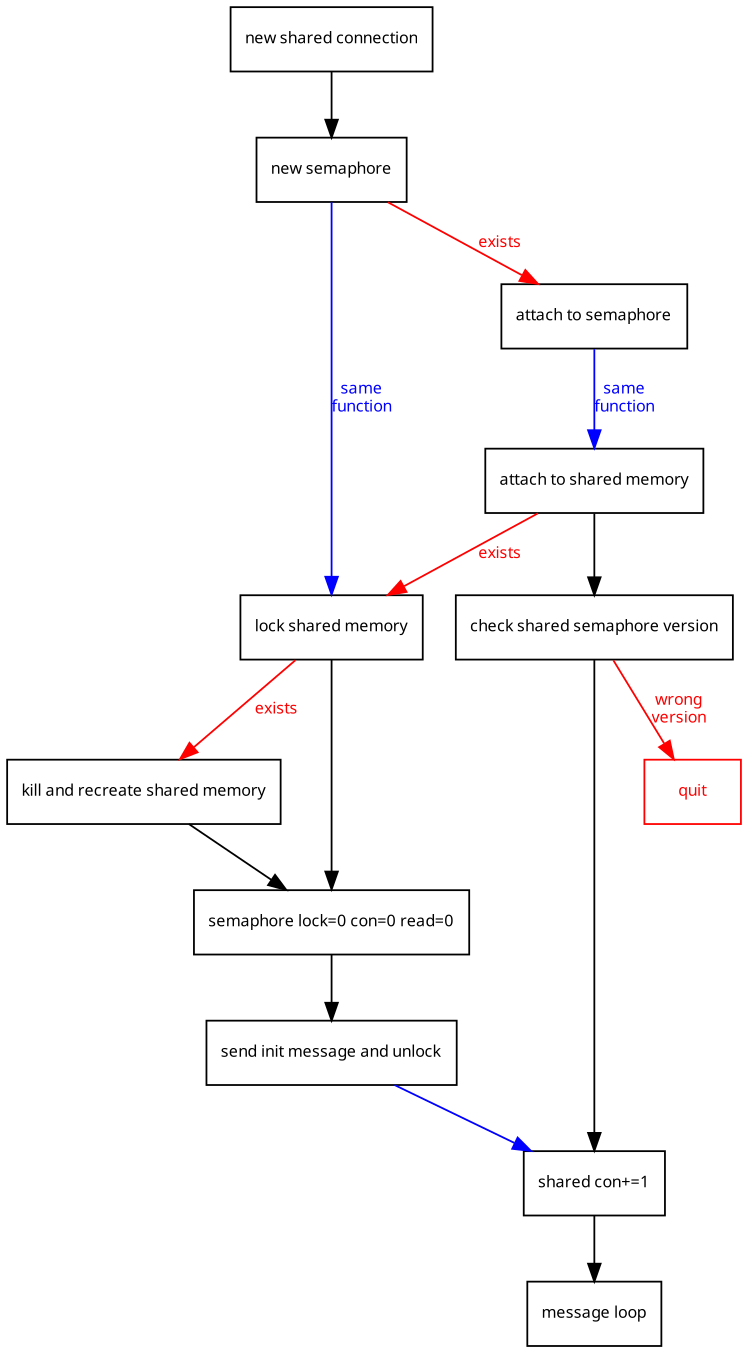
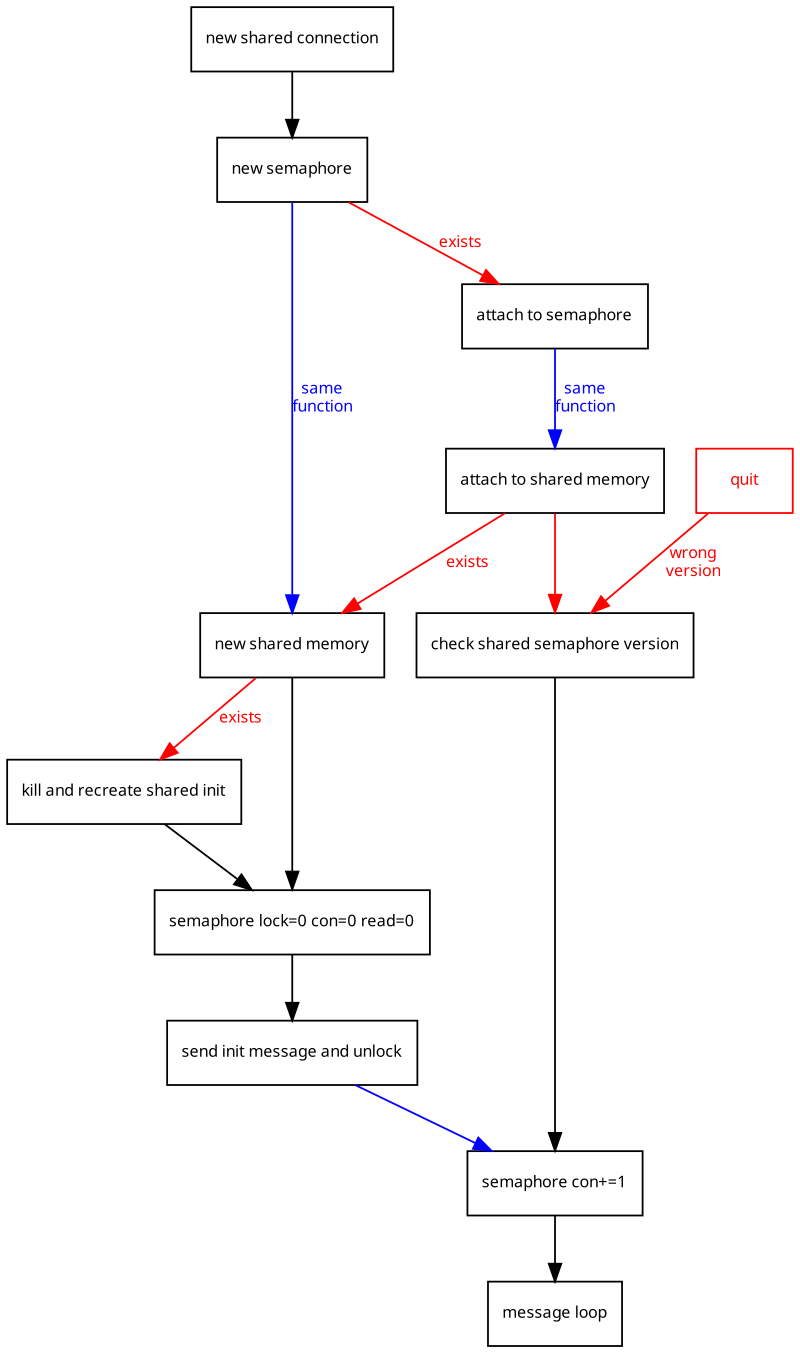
edge "attach to shared memory" -> "check shared semaphore version": color black -> red
node "lock shared memory": label "lock shared memory" -> "new shared memory"
edge "check shared semaphore version" -> "quit": reversed
node "kill and recreate shared memory": label "kill and recreate shared memory" -> "kill and recreate shared init"
node "shared con+=1": label "shared con+=1" -> "semaphore con+=1"
